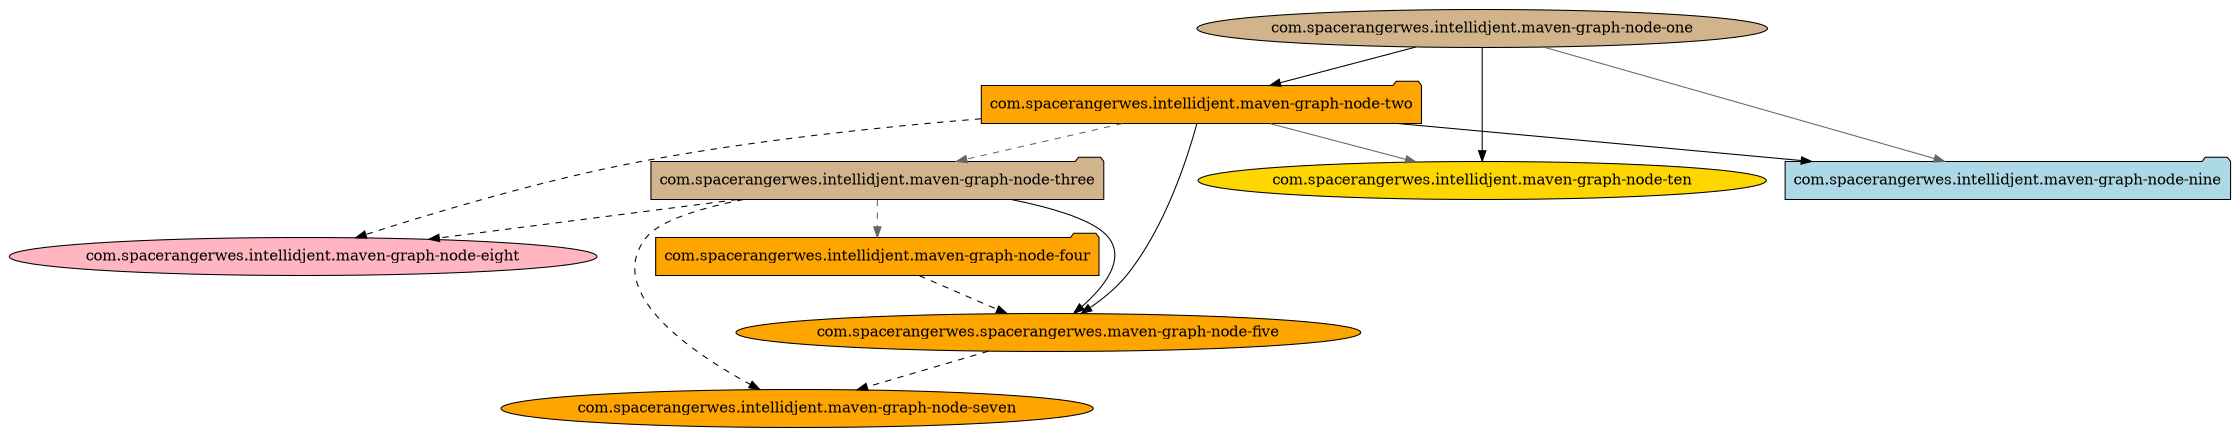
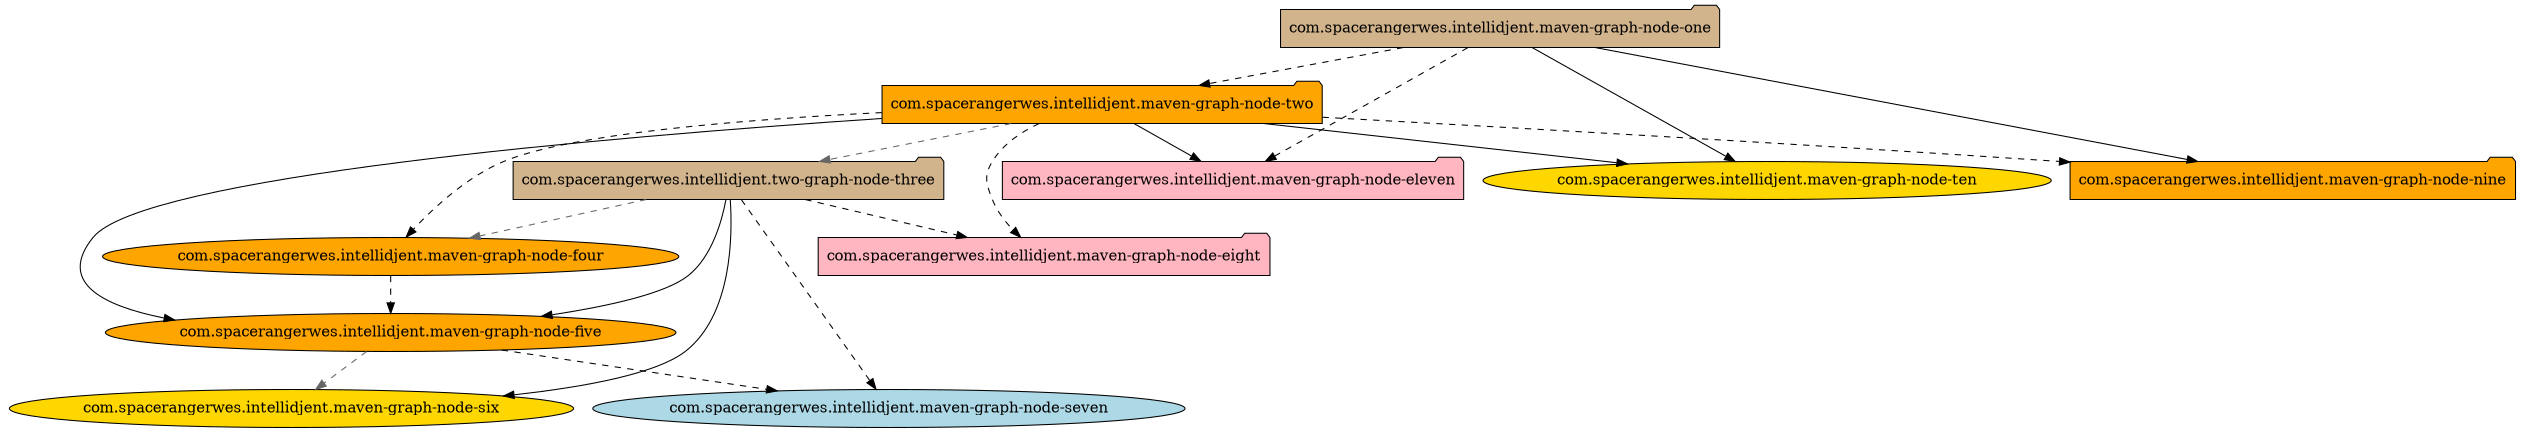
node "com.spacerangerwes.intellidjent.maven-graph-node-one": shape ellipse -> folder
edge "com.spacerangerwes.intellidjent.maven-graph-node-one" -> "com.spacerangerwes.intellidjent.maven-graph-node-two": style solid -> dashed
edge "com.spacerangerwes.intellidjent.maven-graph-node-one" -> "com.spacerangerwes.intellidjent.maven-graph-node-nine": color gray40 -> black
edge "com.spacerangerwes.intellidjent.maven-graph-node-two" -> "com.spacerangerwes.intellidjent.maven-graph-node-four": added
edge "com.spacerangerwes.intellidjent.maven-graph-node-two" -> "com.spacerangerwes.intellidjent.maven-graph-node-ten": color gray40 -> black
edge "com.spacerangerwes.intellidjent.maven-graph-node-two" -> "com.spacerangerwes.intellidjent.maven-graph-node-nine": style solid -> dashed
node "com.spacerangerwes.intellidjent.maven-graph-node-three": label "com.spacerangerwes.intellidjent.maven-graph-node-three" -> "com.spacerangerwes.intellidjent.two-graph-node-three"
node "com.spacerangerwes.intellidjent.maven-graph-node-eleven": added
node "com.spacerangerwes.intellidjent.maven-graph-node-nine": fillcolor lightblue -> orange
node "com.spacerangerwes.intellidjent.maven-graph-node-eight": shape ellipse -> folder
node "com.spacerangerwes.intellidjent.maven-graph-node-four": shape folder -> ellipse
node "com.spacerangerwes.spacerangerwes.maven-graph-node-five": label "com.spacerangerwes.spacerangerwes.maven-graph-node-five" -> "com.spacerangerwes.intellidjent.maven-graph-node-five"
node "com.spacerangerwes.intellidjent.maven-graph-node-six": added
node "com.spacerangerwes.intellidjent.maven-graph-node-seven": fillcolor orange -> lightblue
